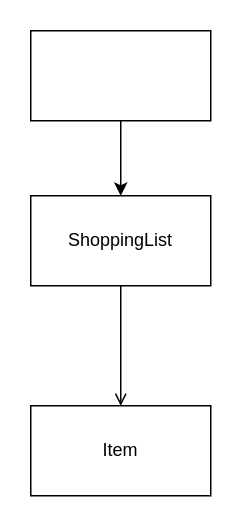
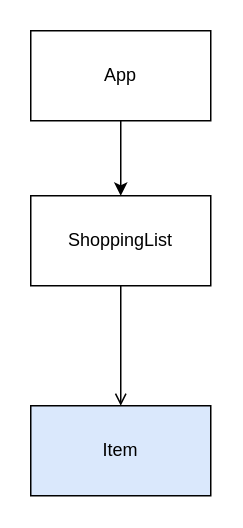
node "App": added
node "Item": fillcolor #ffffff -> #dae8fc
